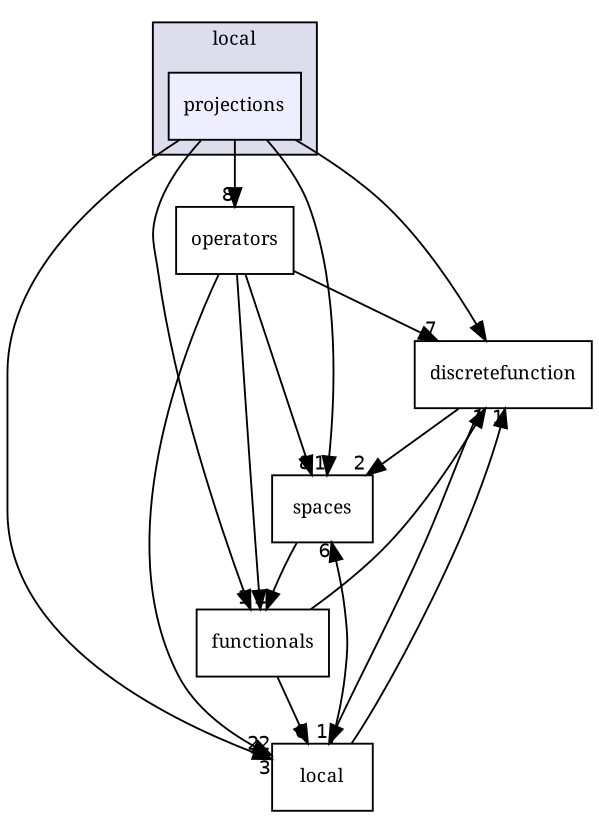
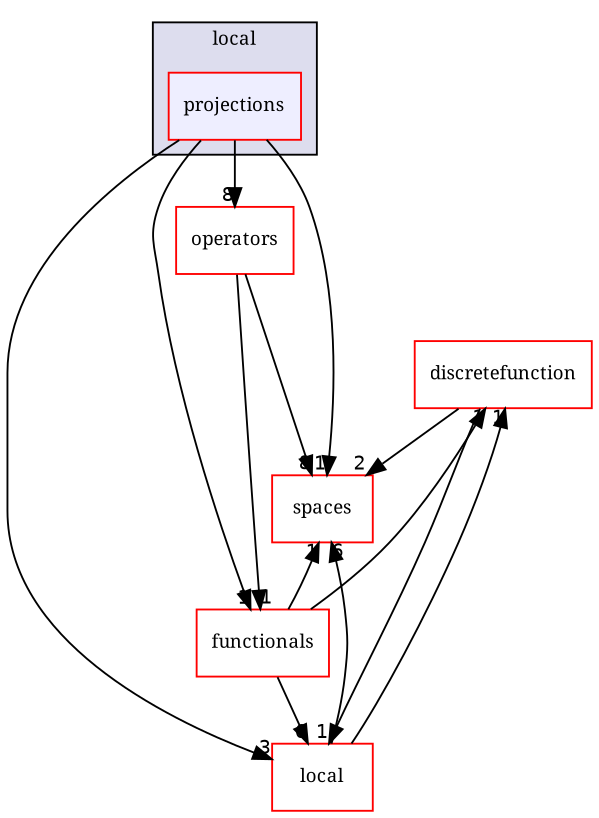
node "projections": color black -> red
edge "projections" -> "discretefunction": removed
node "operators": color black -> red
edge "operators" -> "discretefunction": removed
node "discretefunction": color black -> red
node "spaces": color black -> red
edge "operators" -> "local": removed
edge "spaces" -> "functionals": reversed
node "functionals": color black -> red
node "local": color black -> red
